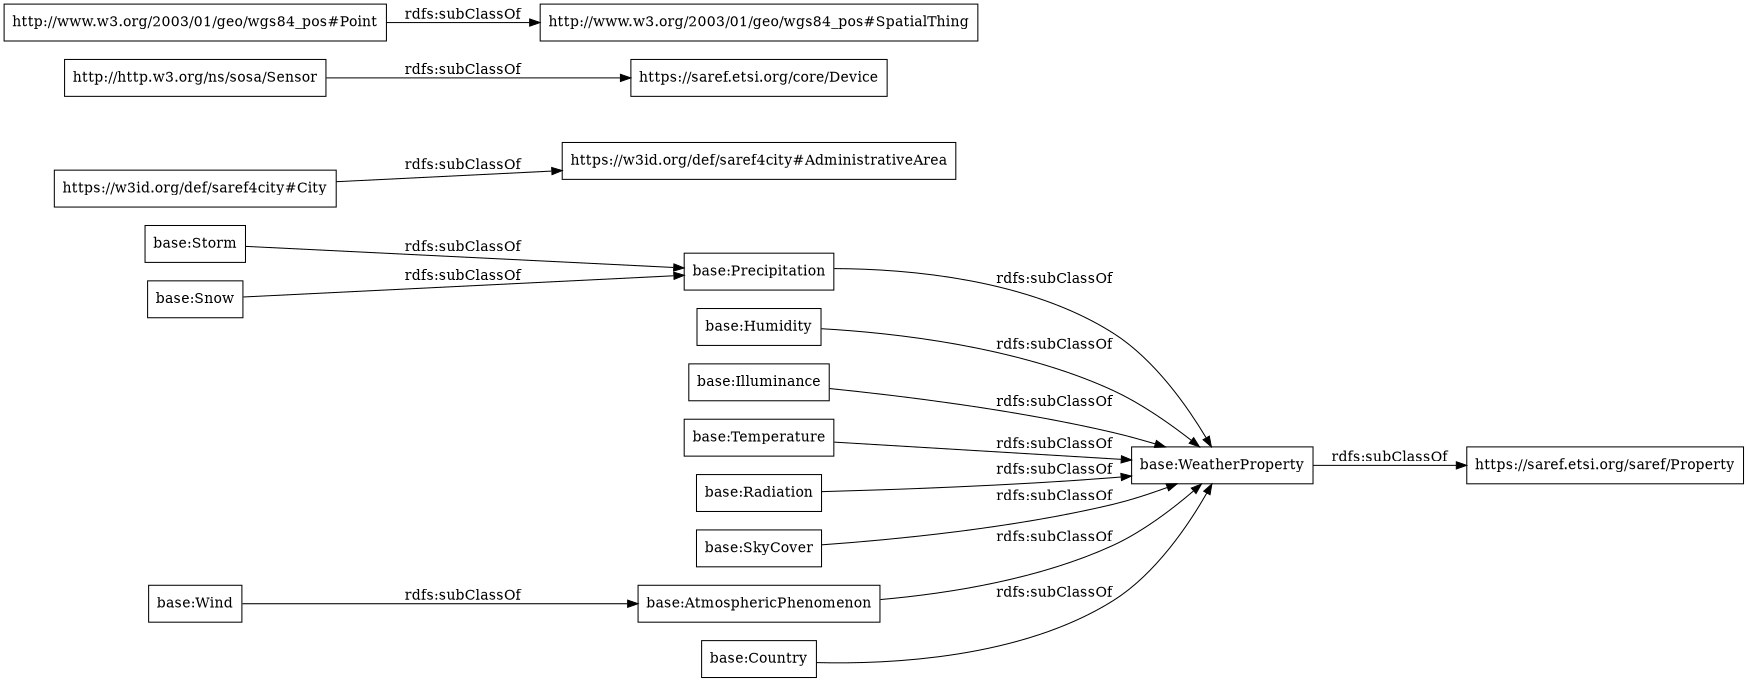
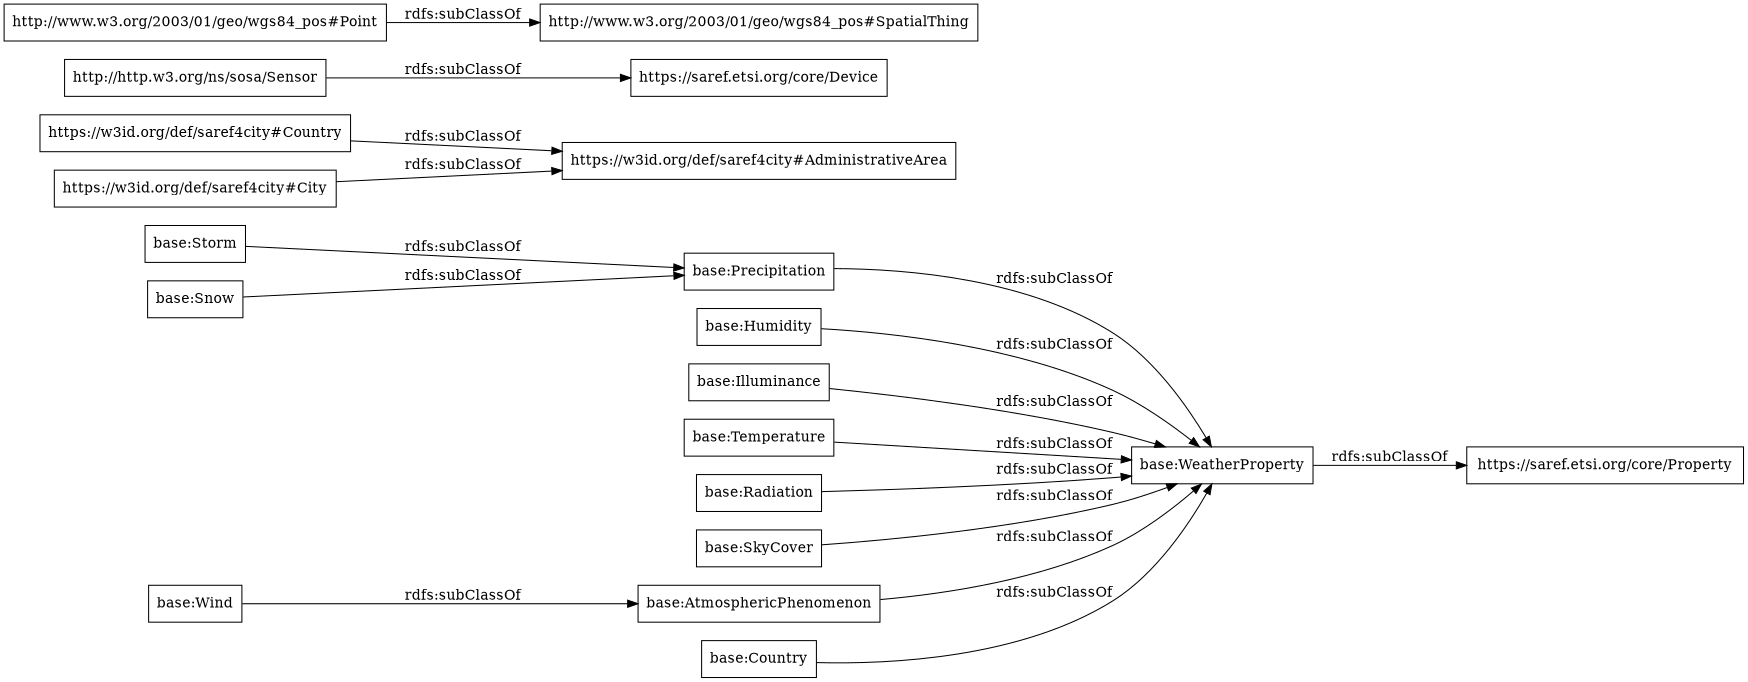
node "https://w3id.org/def/saref4city#Country": added
node "https://saref.etsi.org/saref/Property": label "https://saref.etsi.org/saref/Property" -> "https://saref.etsi.org/core/Property"
